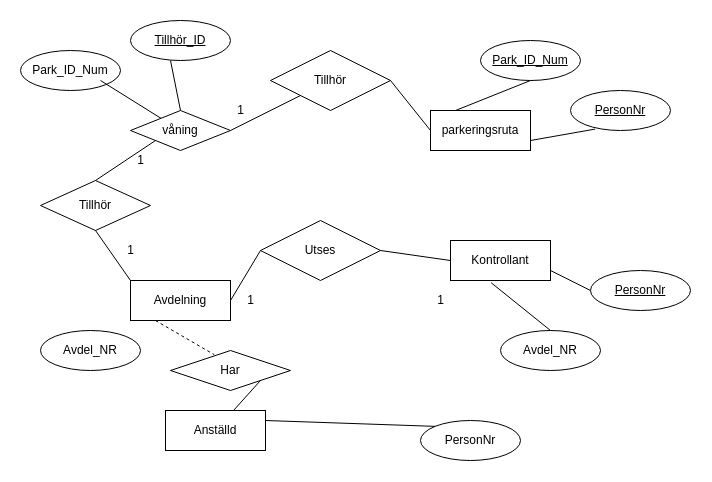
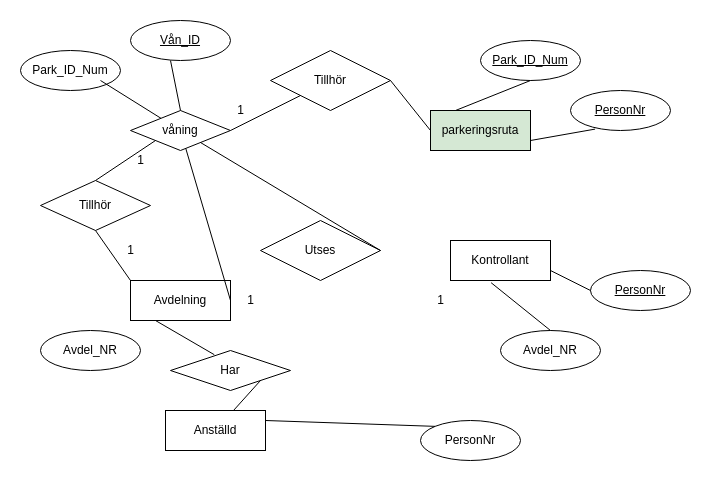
node "Tillhör_ID": label "Tillhör_ID" -> "Vån_ID"
node "parkeringsruta": fillcolor #ffffff -> #d5e8d4
edge "Utses" -- "Kontrollant": now "Utses" -- "våning"
edge "Utses" -- "Avdelning": now "våning" -- "Avdelning"
edge "Avdelning" -- "Har": style dashed -> solid
